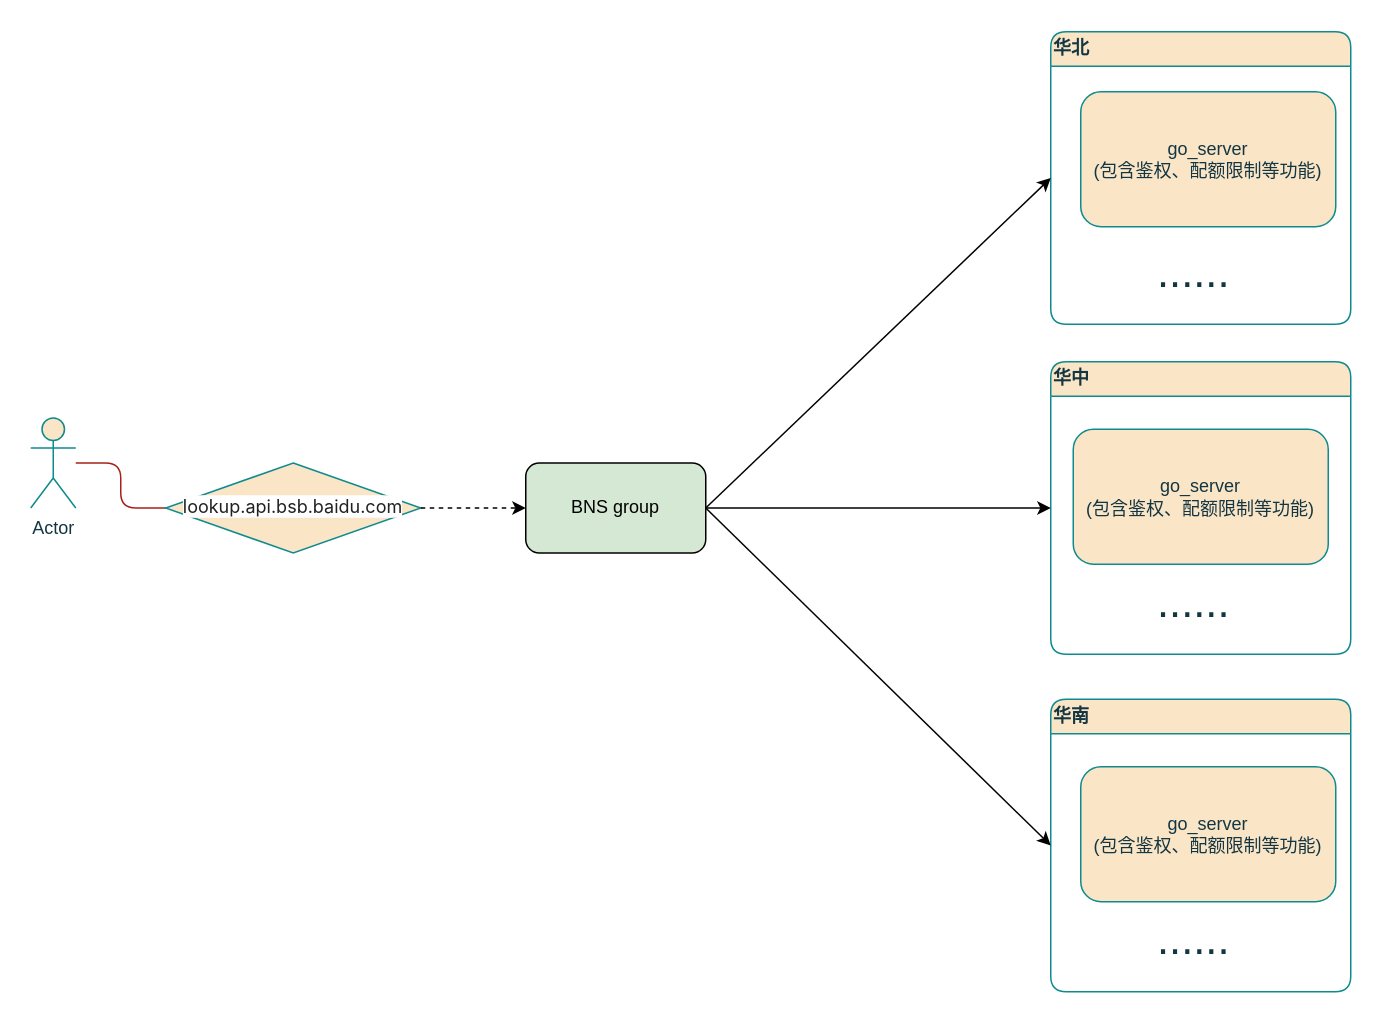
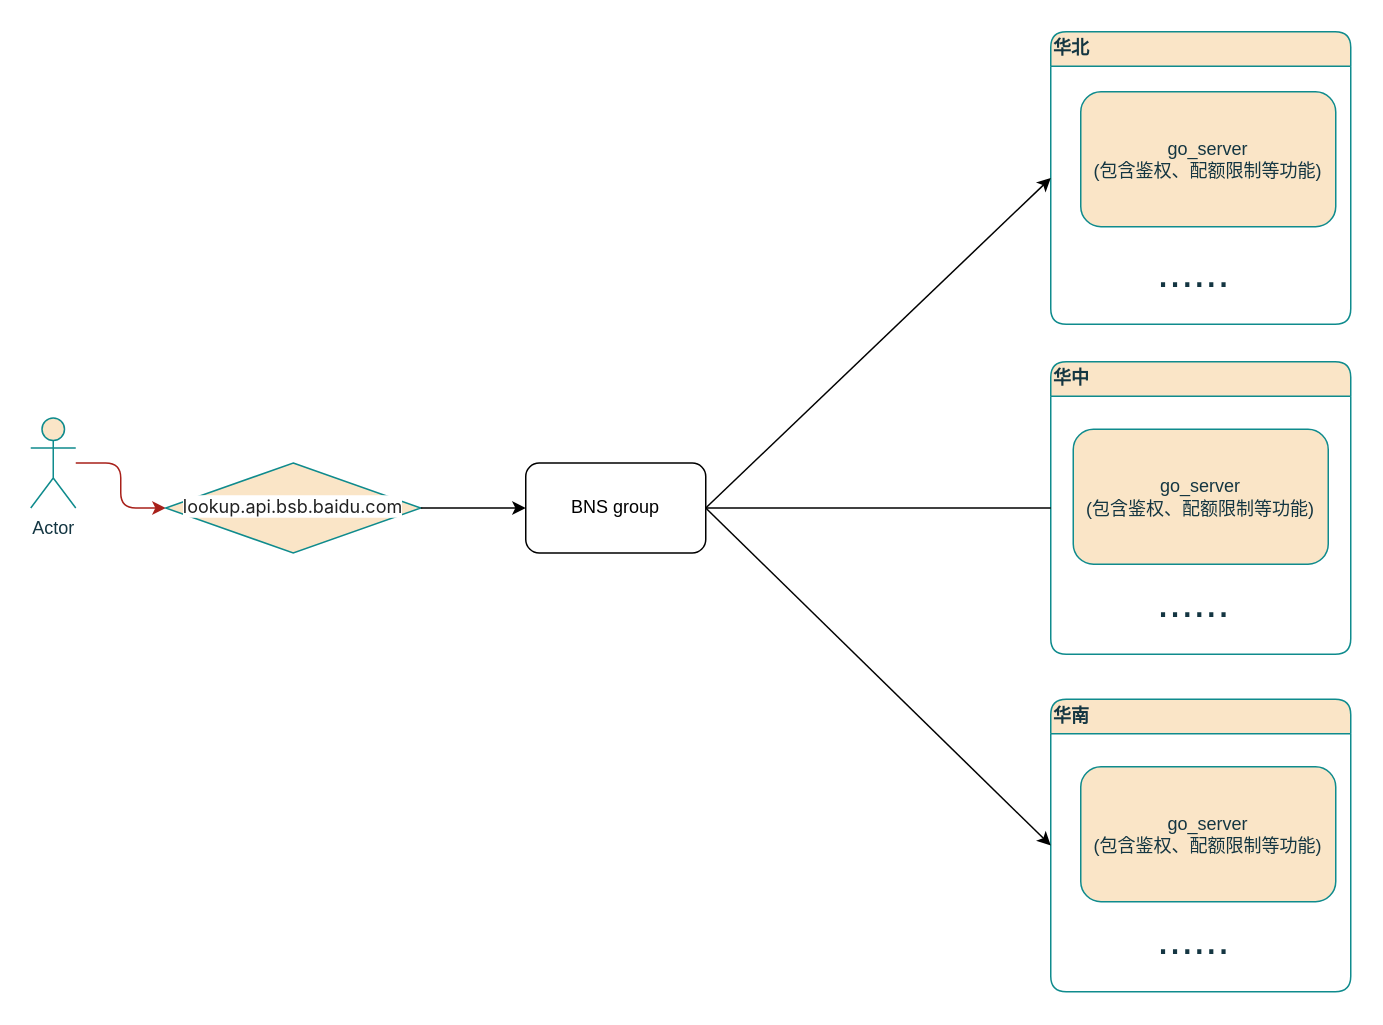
edge "Actor" -- "lookup.api.bsb.baidu.com": arrowhead none -> classic
edge "lookup.api.bsb.baidu.com" -> "BNS group": style dashed -> solid
node "BNS group": fillcolor #d5e8d4 -> #ffffff
edge "BNS group" -> "华中": arrowhead classic -> none
